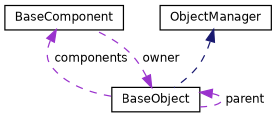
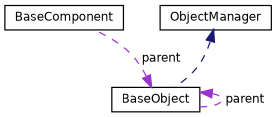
edge "BaseComponent" -> "BaseObject": label " owner" -> " parent"
edge "BaseObject" -> "BaseComponent": removed, label "components"
